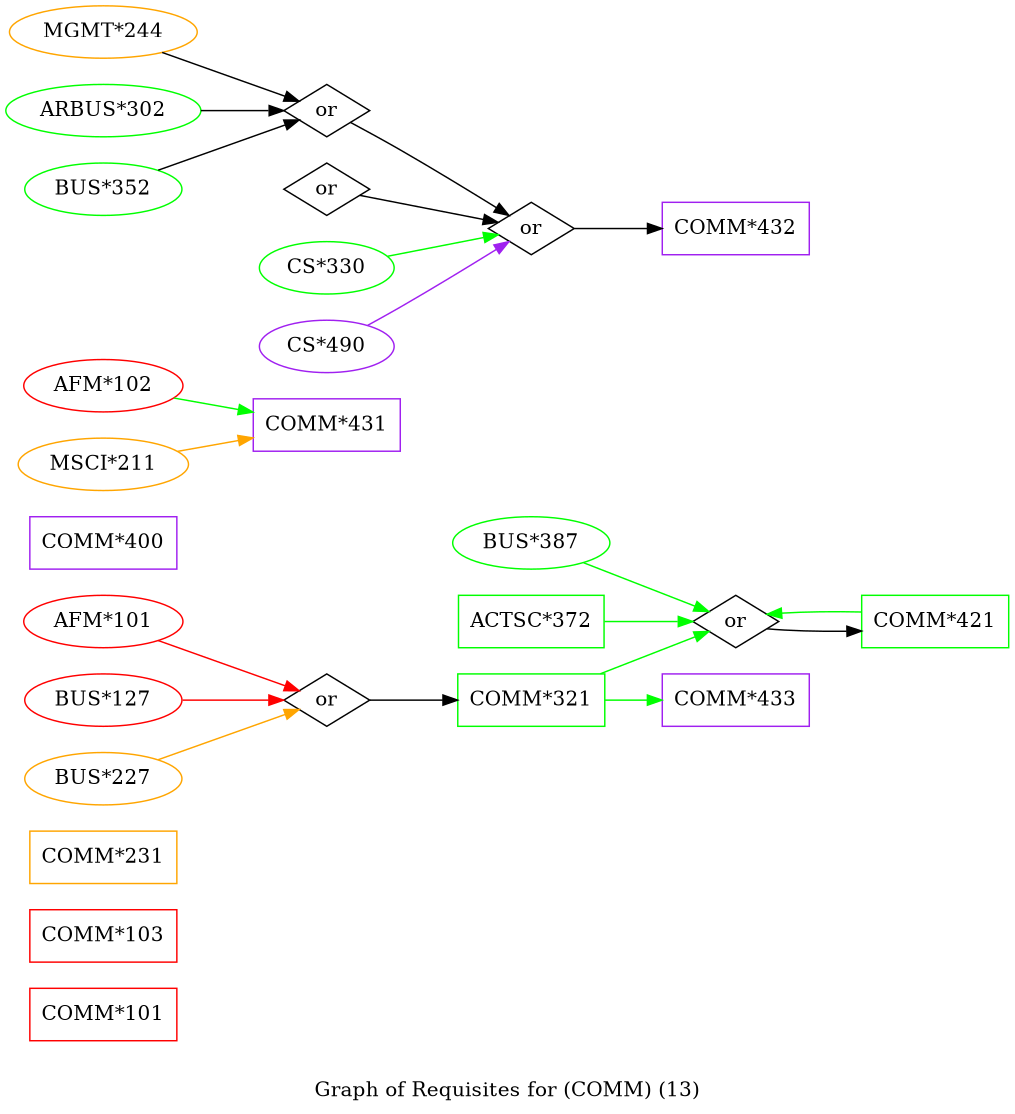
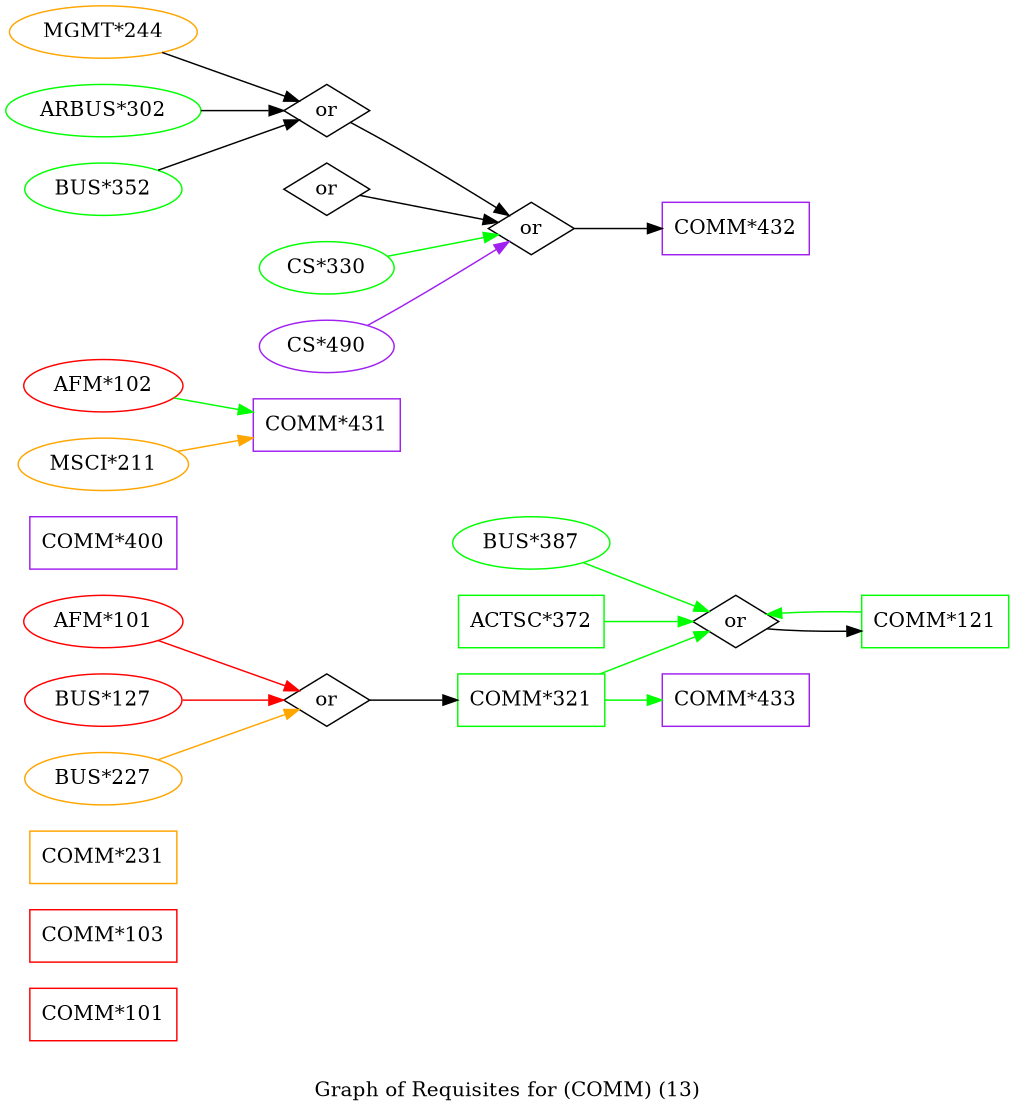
node "COMM*421": label "COMM*421" -> "COMM*121"
